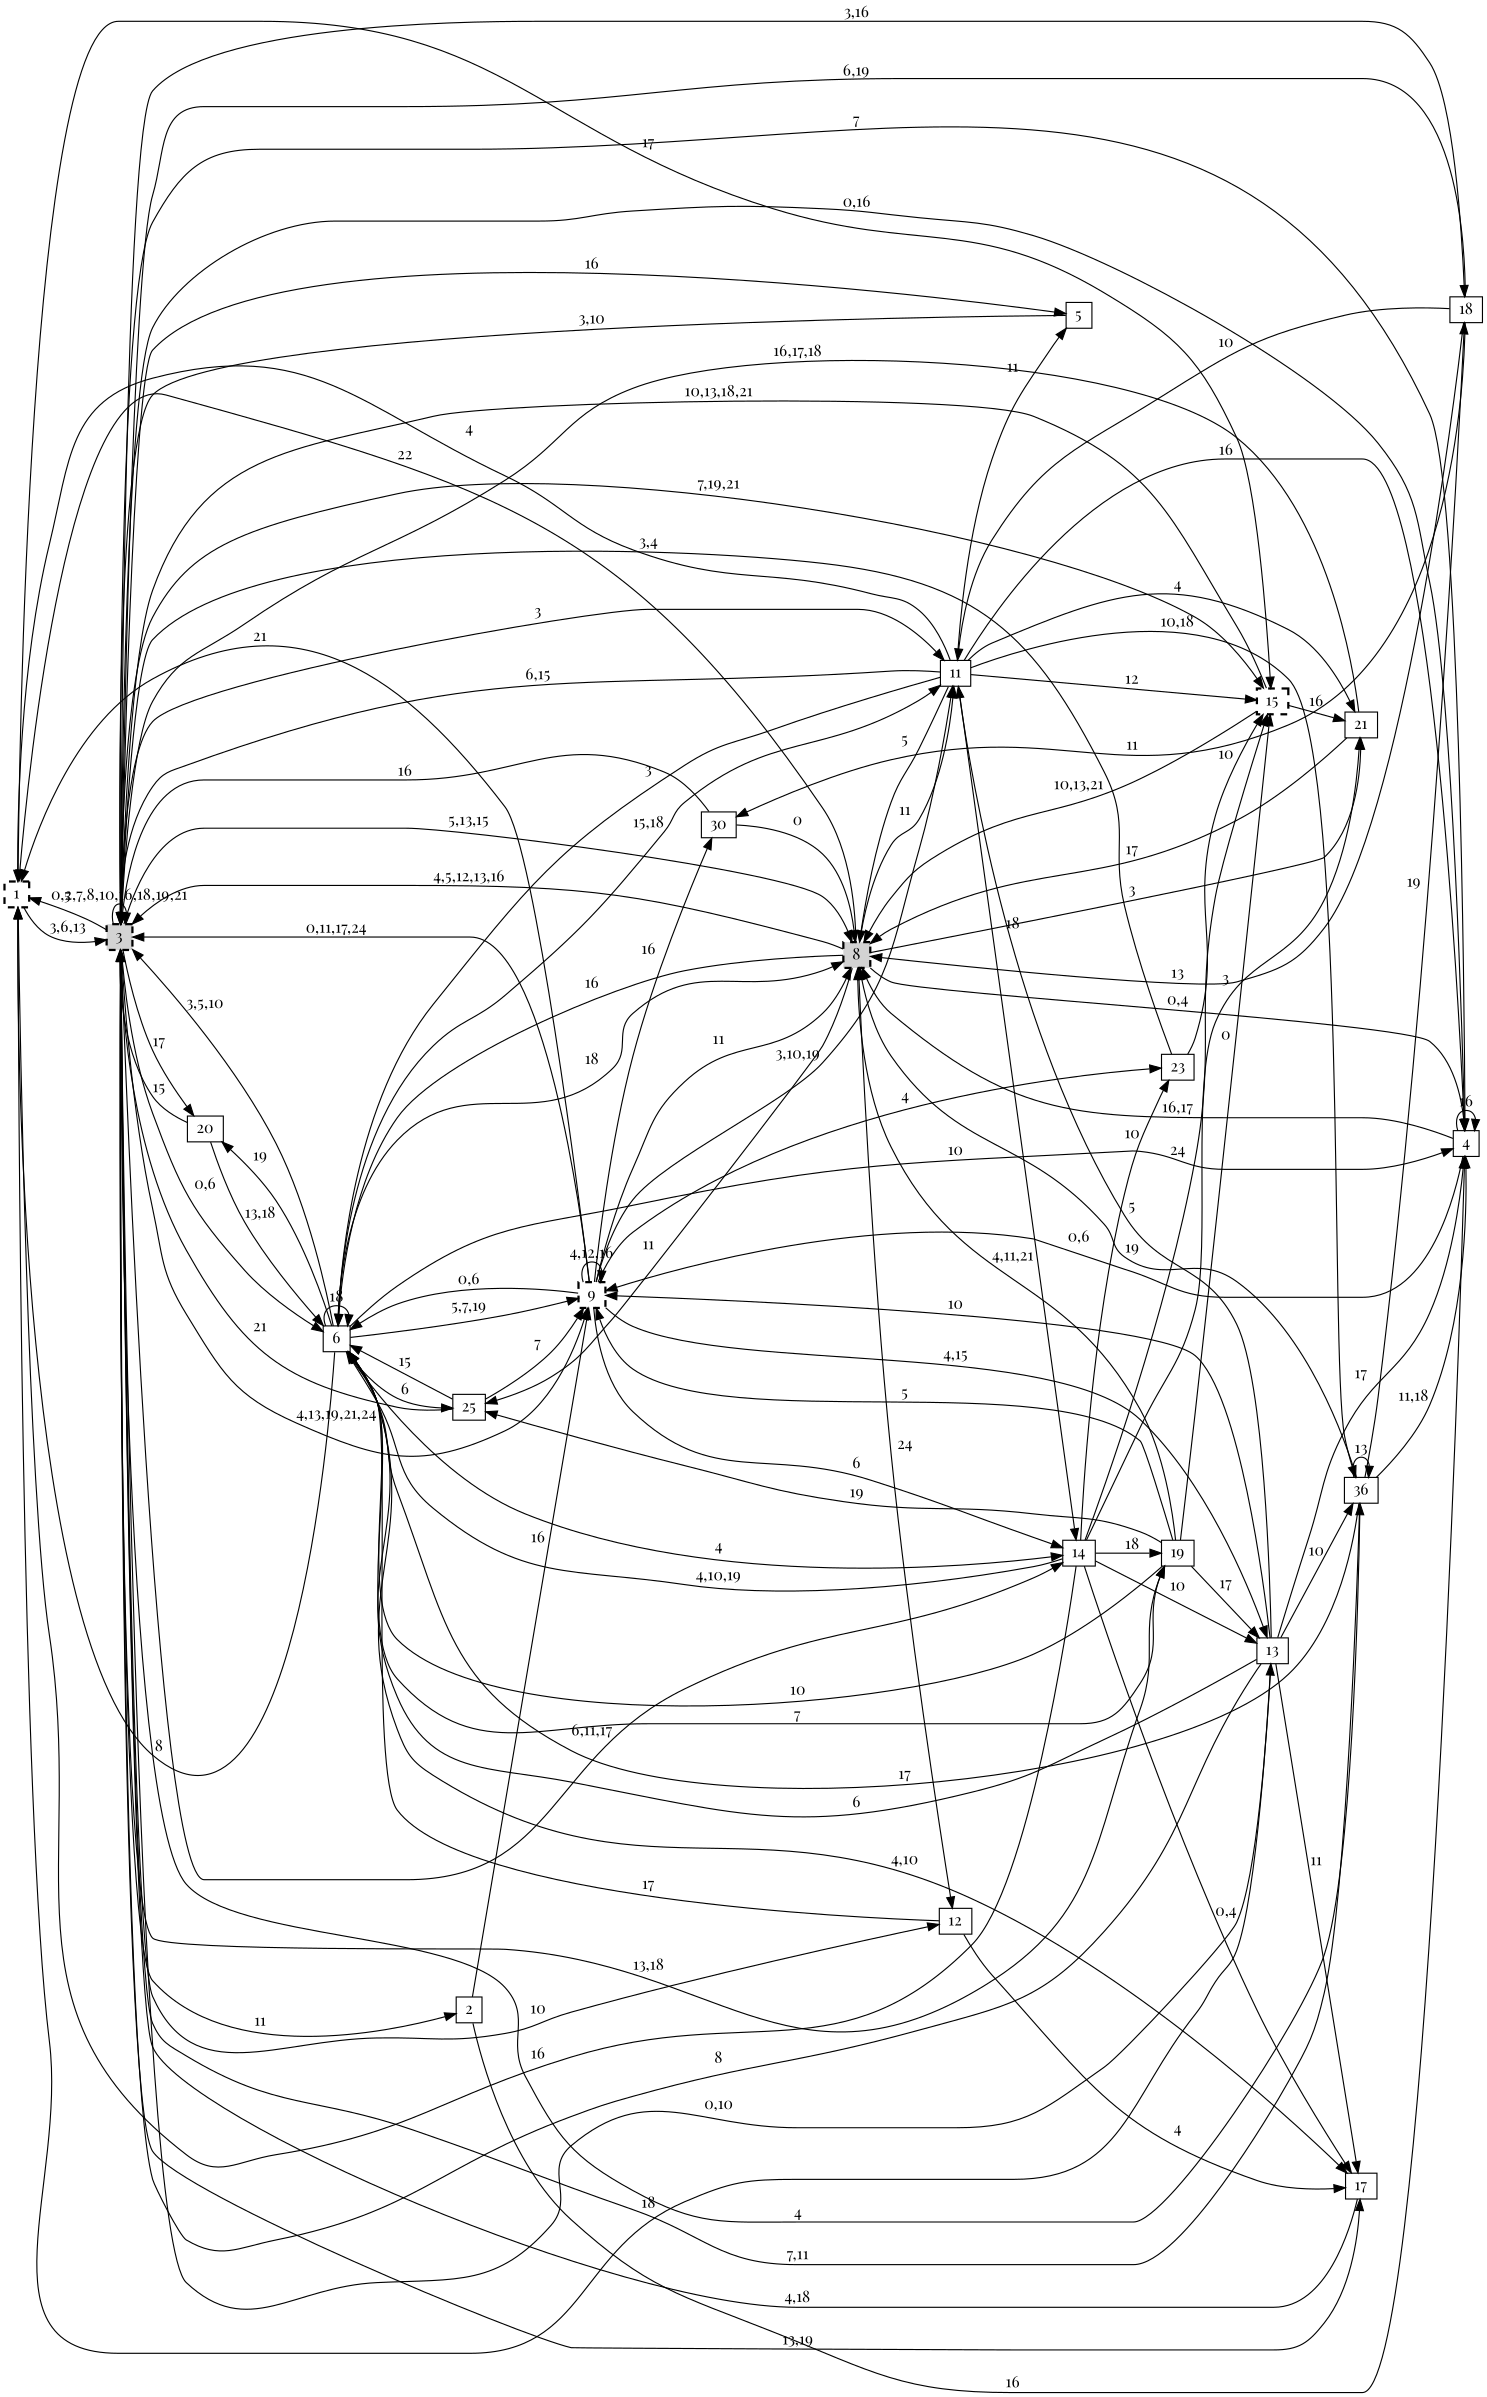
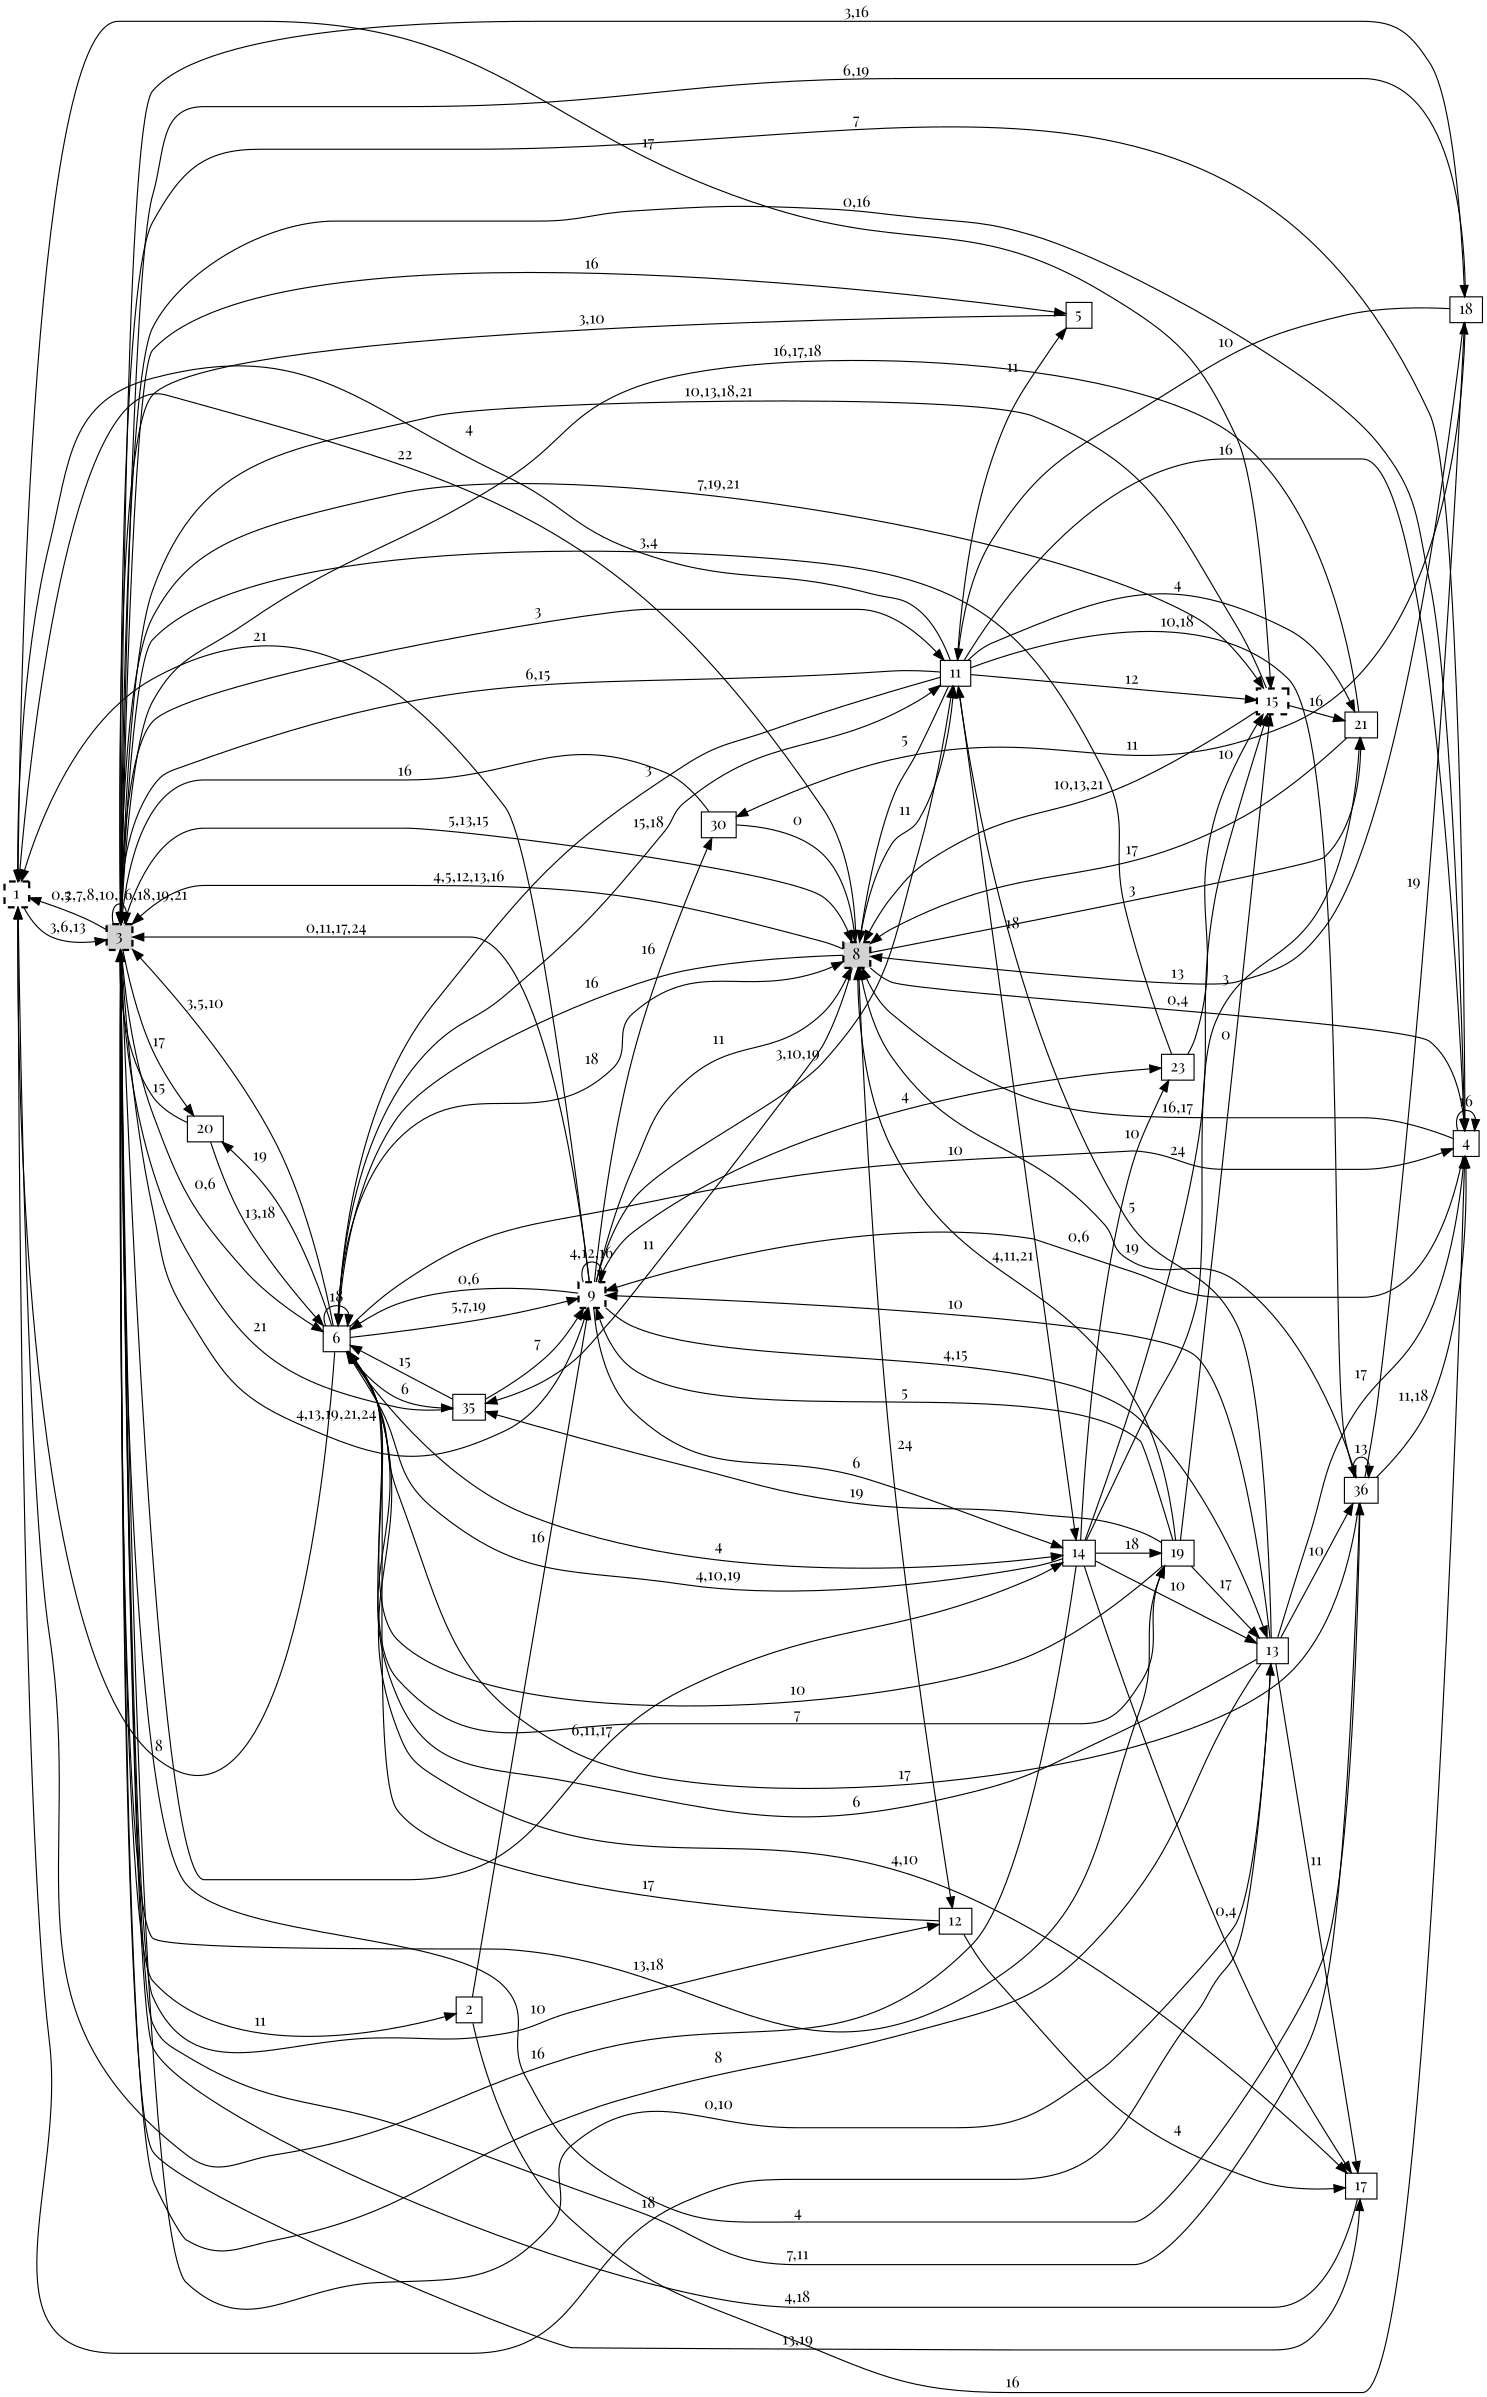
node "25": label "25" -> "35"
